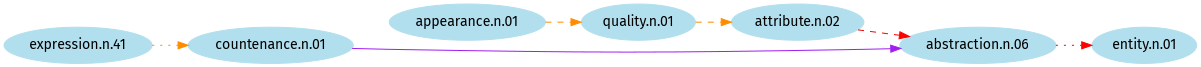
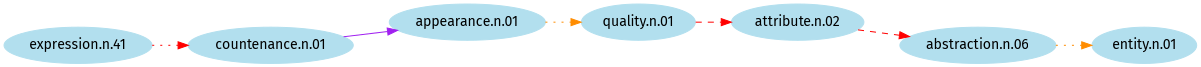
edge "appearance.n.01" -> "quality.n.01": style dashed -> dotted
edge "quality.n.01" -> "attribute.n.02": color darkorange -> red
edge "expression.n.41" -> "countenance.n.01": color darkorange -> red
edge "abstraction.n.06" -> "entity.n.01": color red -> darkorange
edge "countenance.n.01" -> "abstraction.n.06": now "countenance.n.01" -> "appearance.n.01"
